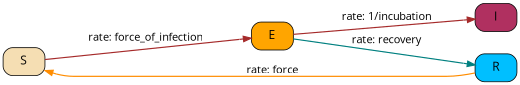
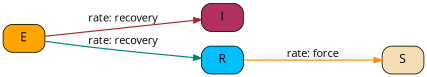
edge "I" -- "E": label "rate: 1/incubation" -> "rate: recovery"
edge "E" -- "S": removed, label "rate: force_of_infection"
